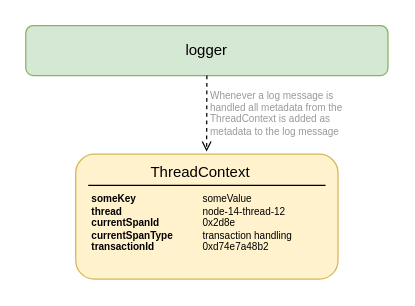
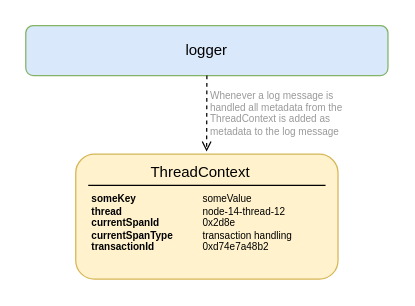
node "logger": fillcolor #d5e8d4 -> #dae8fc
